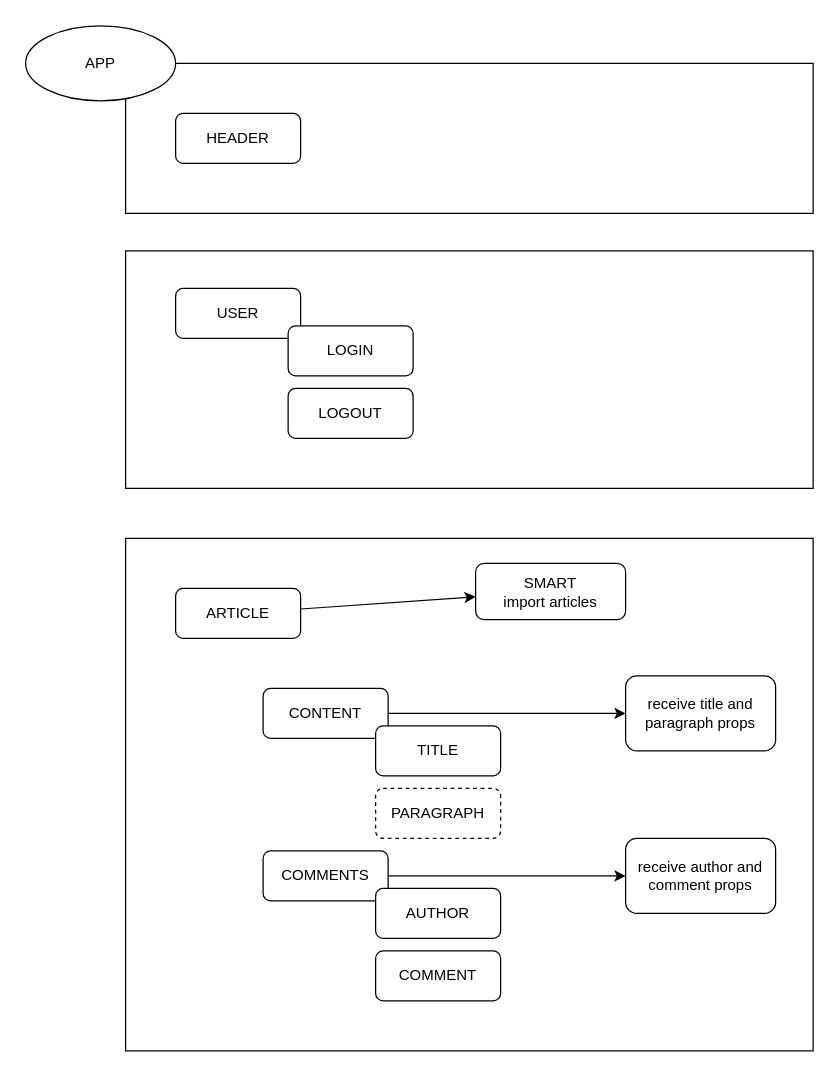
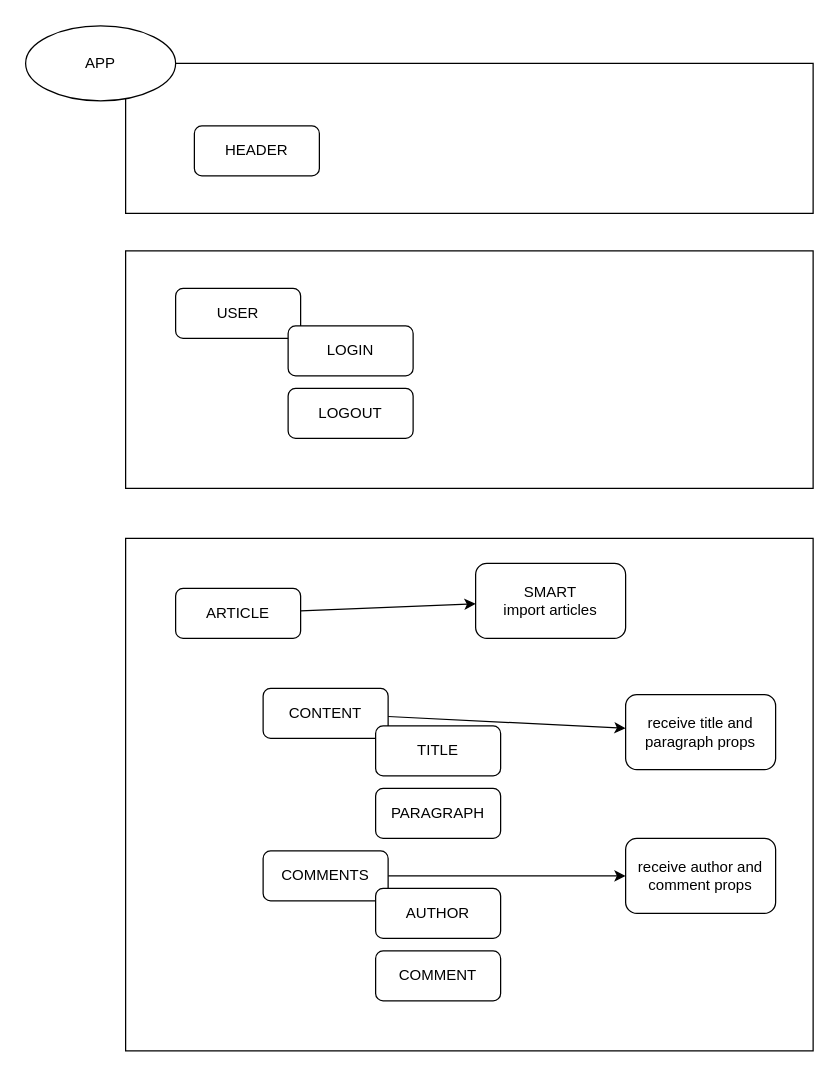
node "HEADER": moved (238, 138) -> (257, 151)
node "SMART import articles": size 150x56 -> 150x75
node "receive title and paragraph props": moved (701, 713) -> (701, 732)
node "PARAGRAPH": style dashed -> solid
